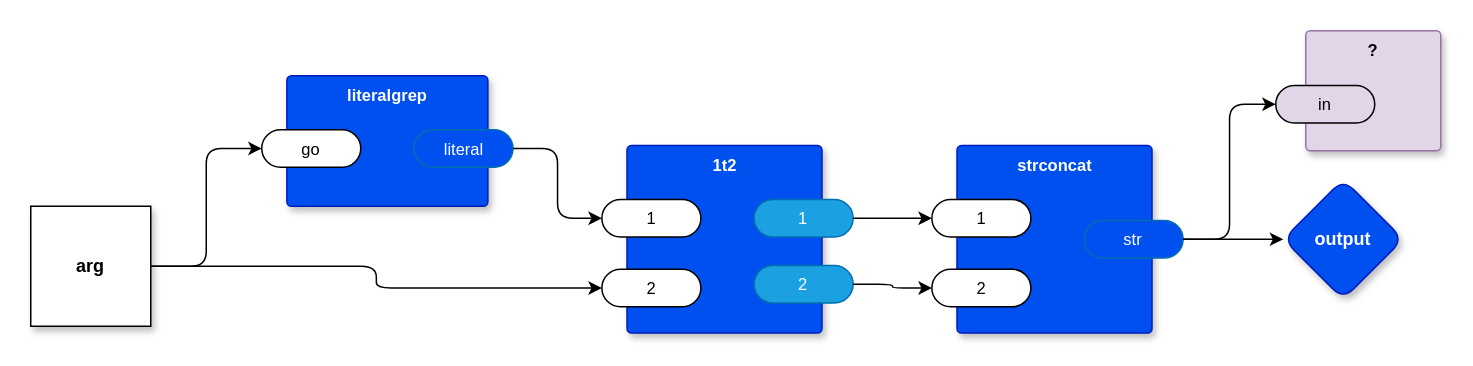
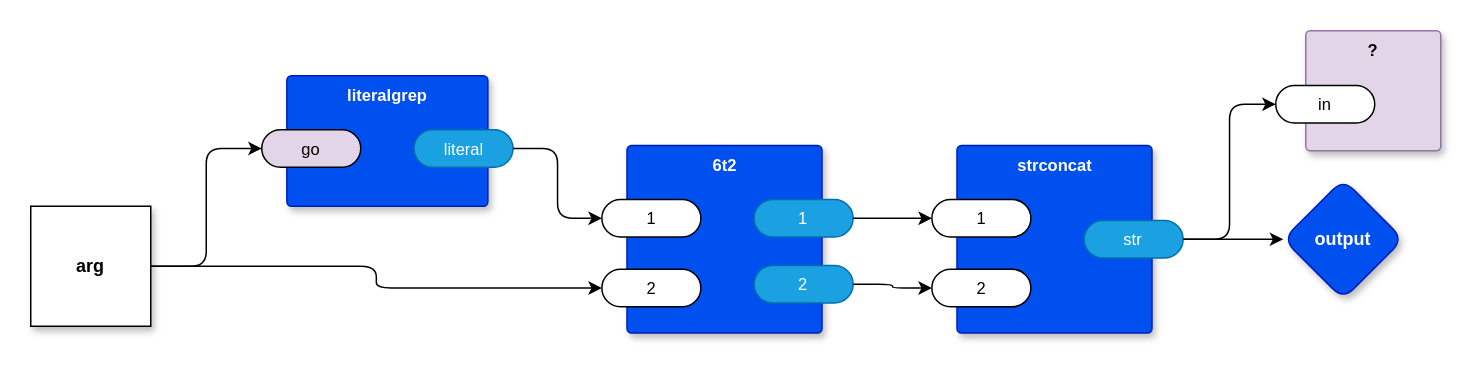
node "in": fillcolor #e1d5e7 -> #ffffff
node "go": fillcolor #ffffff -> #e1d5e7
node "literal": fillcolor #0050ef -> #1ba1e2
node "1t2": label "1t2" -> "6t2"
node "str": fillcolor #0050ef -> #1ba1e2
